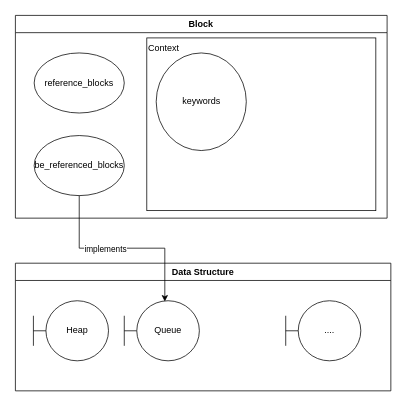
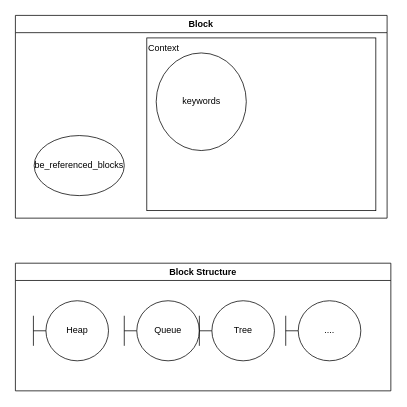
node "reference_blocks": removed
edge "be_referenced_blocks" -> "Queue": removed, label "implements"
node "Data Structure": label "Data Structure" -> "Block Structure"
node "Tree": added
